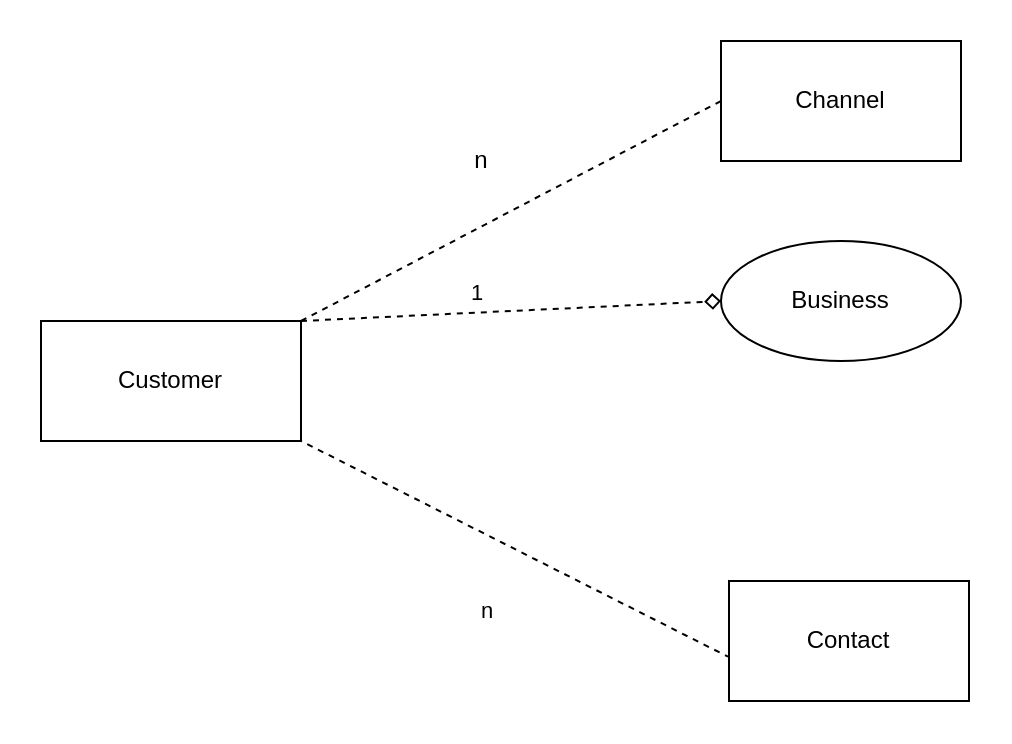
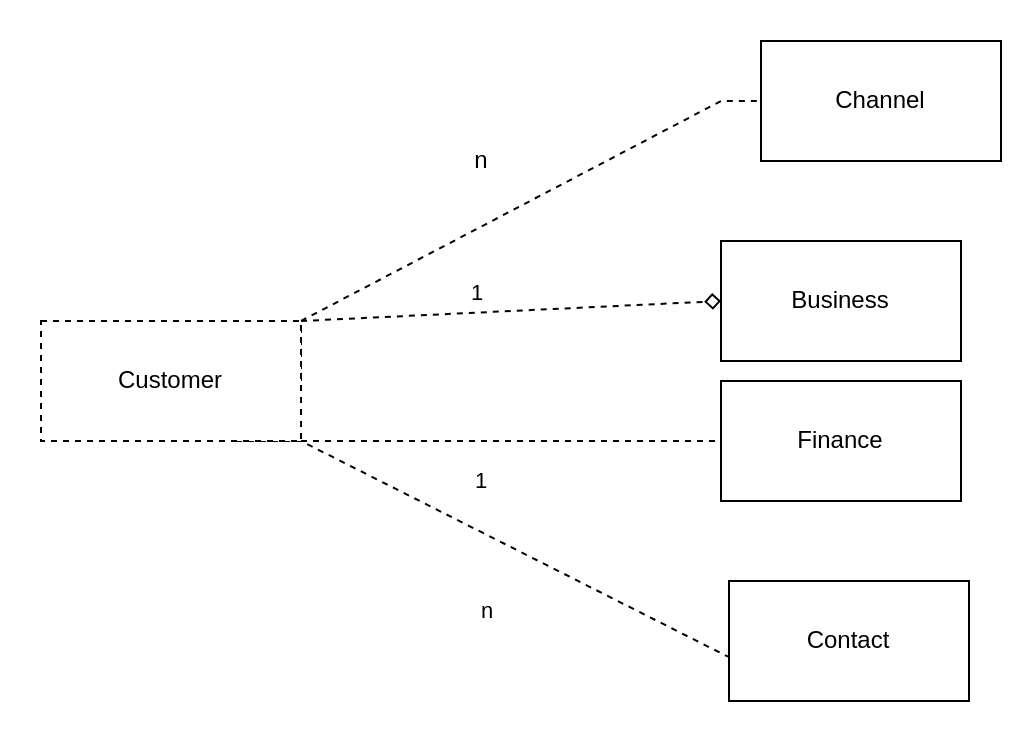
node "Channel": moved (841, 101) -> (881, 101)
node "Business": shape ellipse -> rectangle
node "Customer": style solid -> dashed
edge "Customer" -- "Finance": added, label "1"
node "Finance": added
